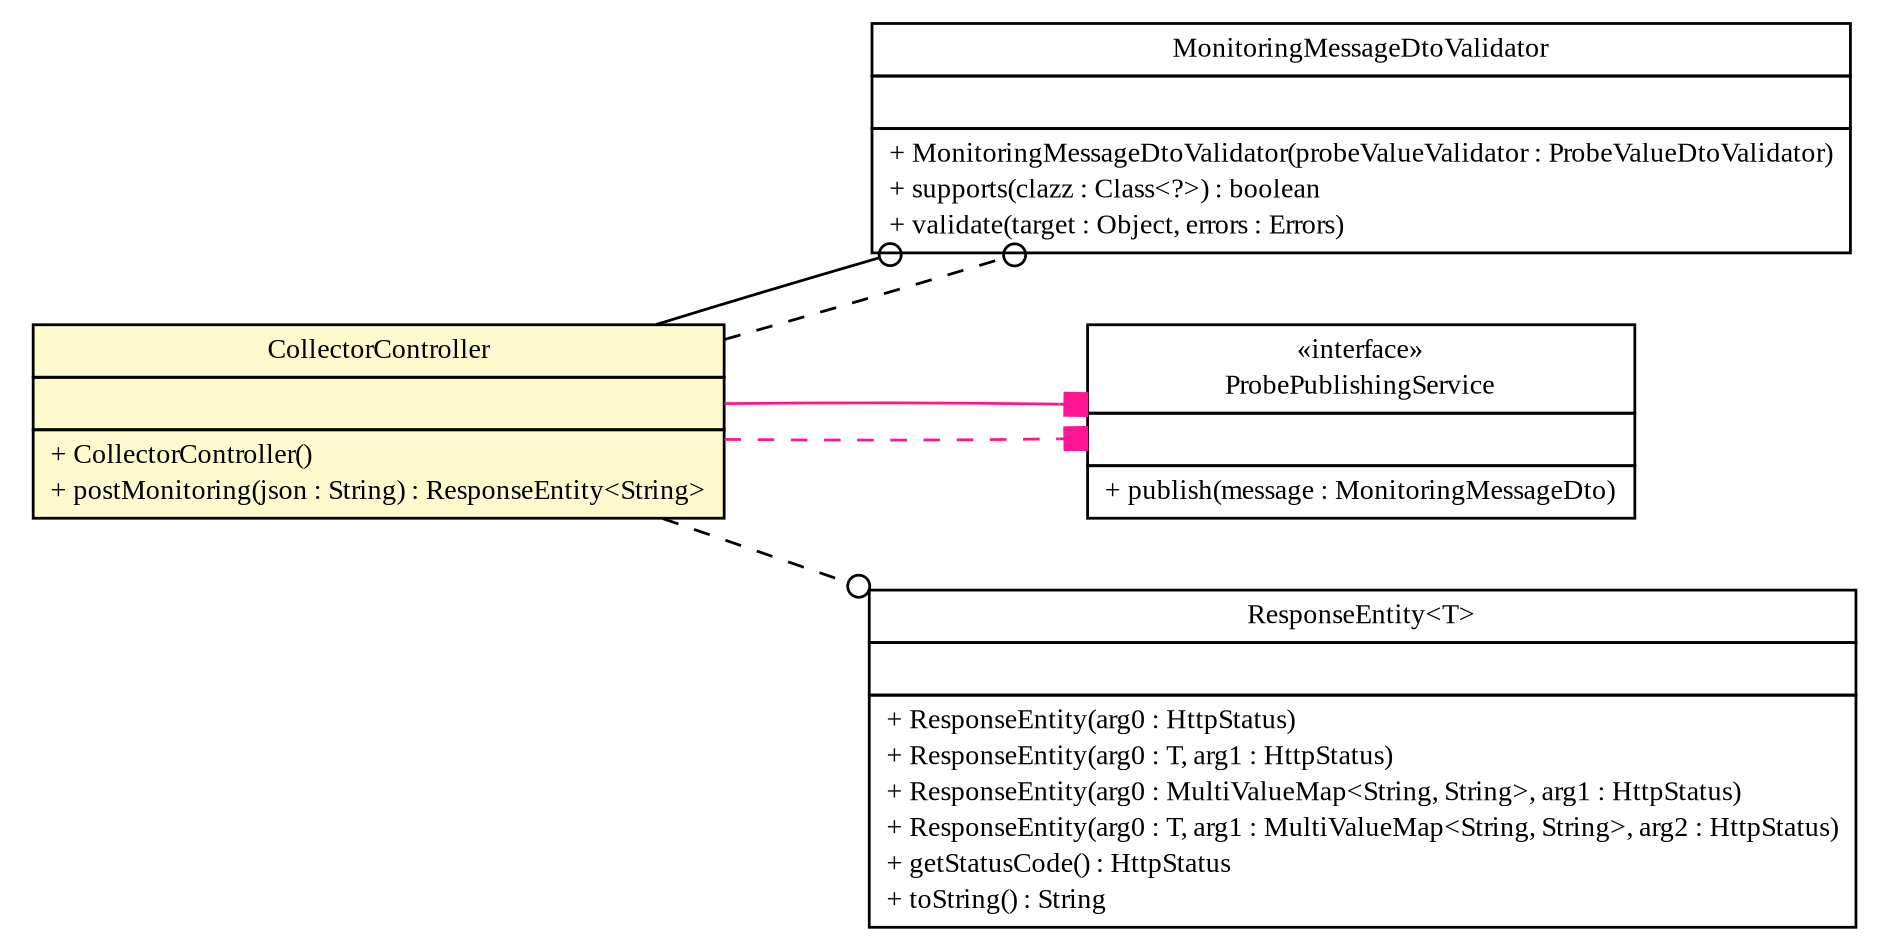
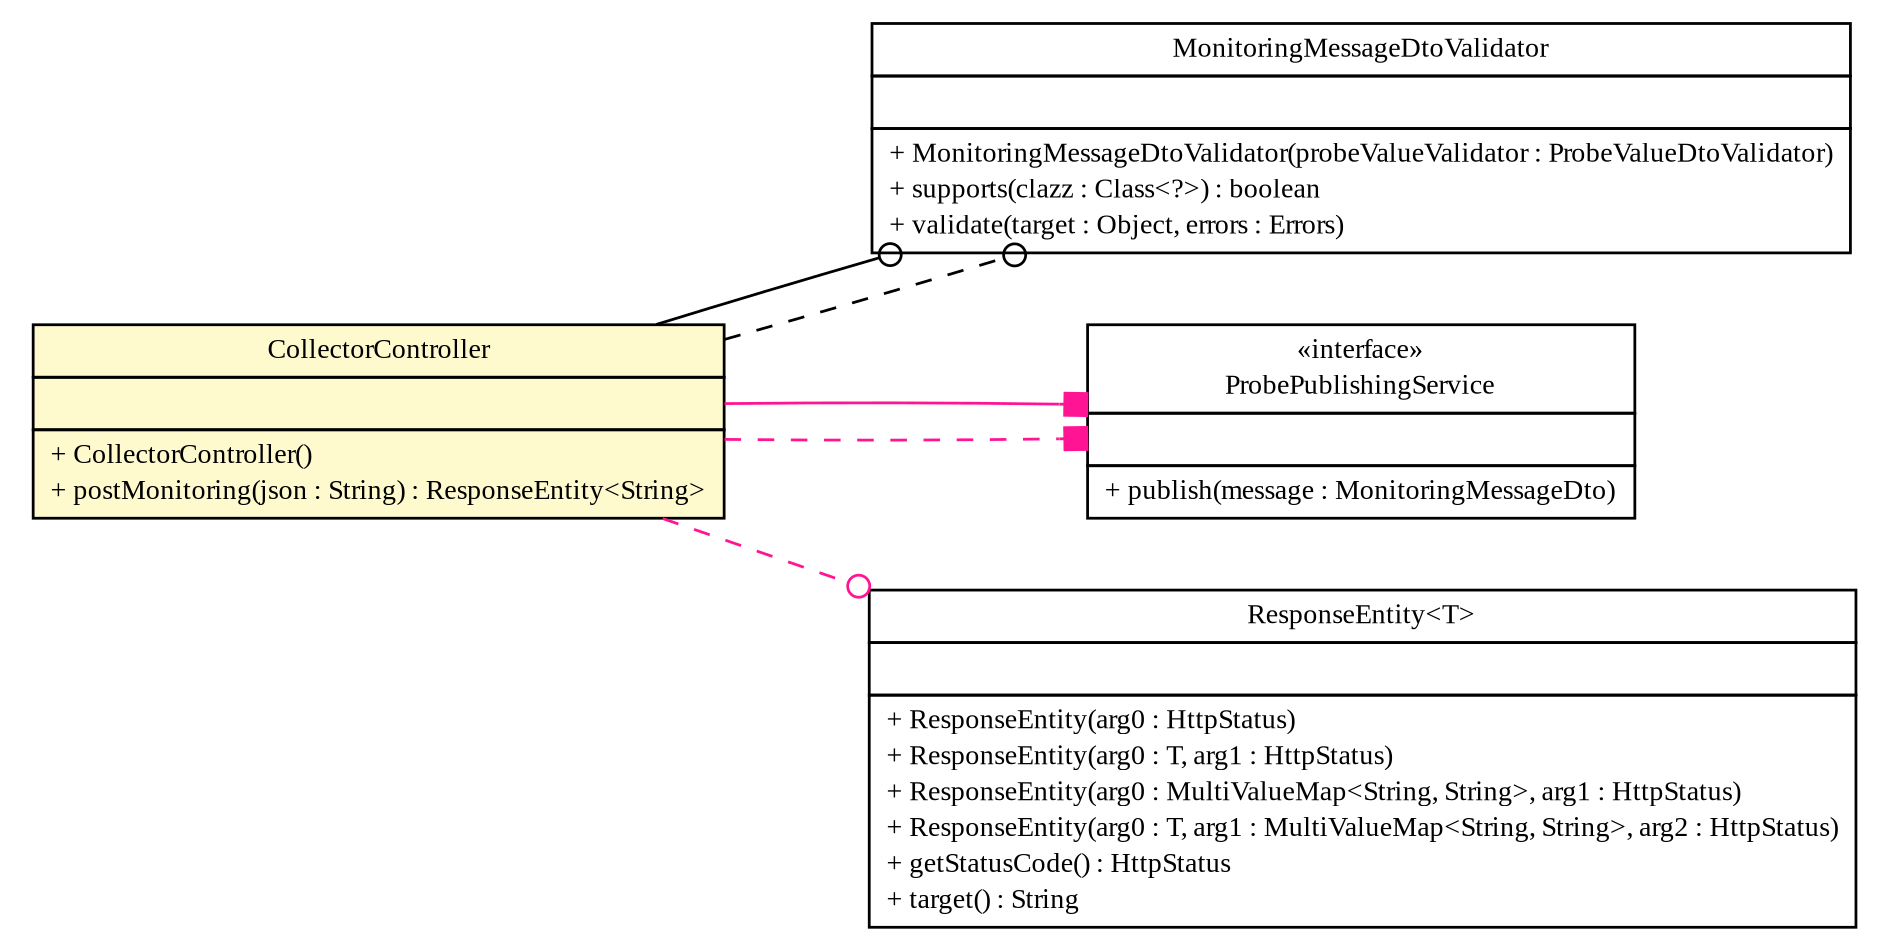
edge "CollectorController" -> "ResponseEntity<T>": color black -> deeppink
node "ResponseEntity<T>": text "+ toString() : String" -> "+ target() : String"
